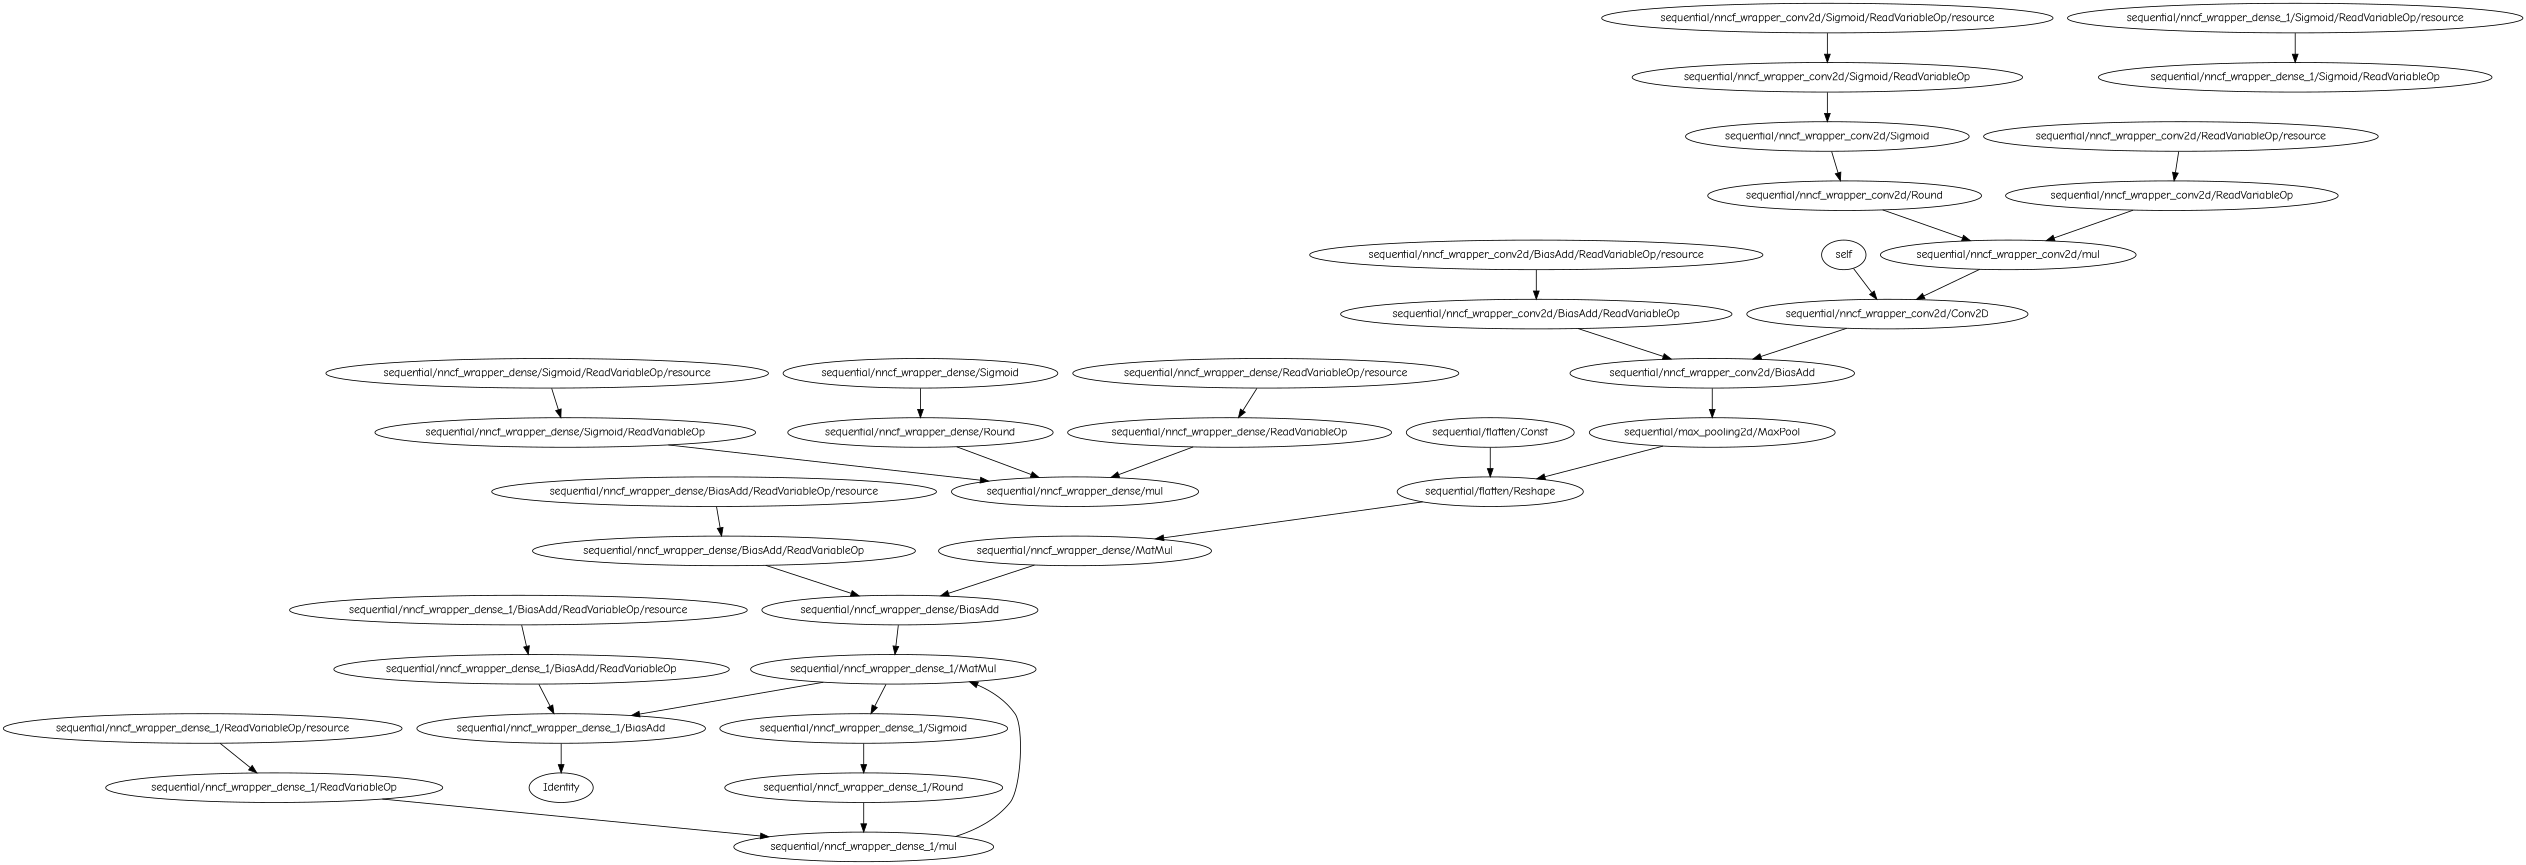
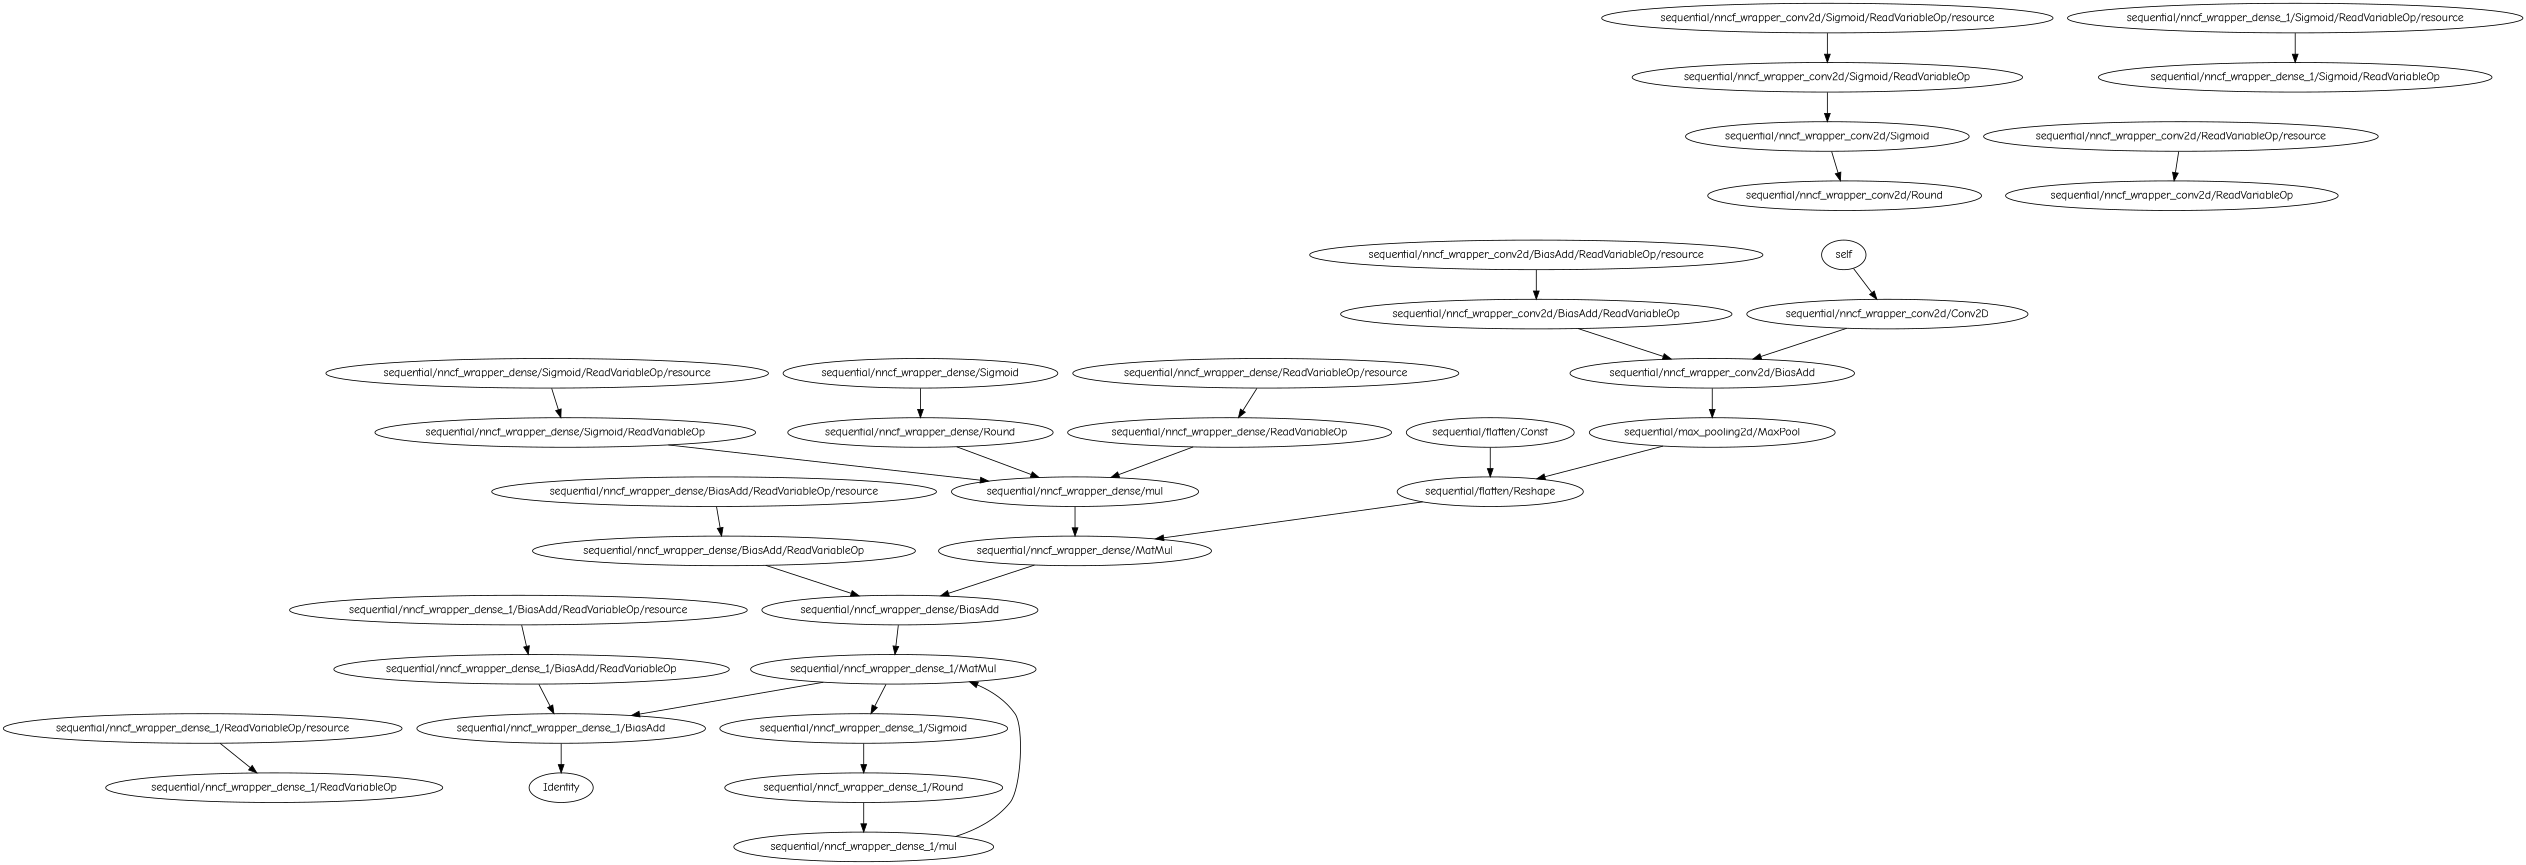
node "sequential/nncf_wrapper_conv2d/mul": removed
edge "sequential/nncf_wrapper_dense/mul" -> "sequential/nncf_wrapper_dense/MatMul": added
edge "sequential/nncf_wrapper_dense_1/ReadVariableOp" -> "sequential/nncf_wrapper_dense_1/mul": removed
